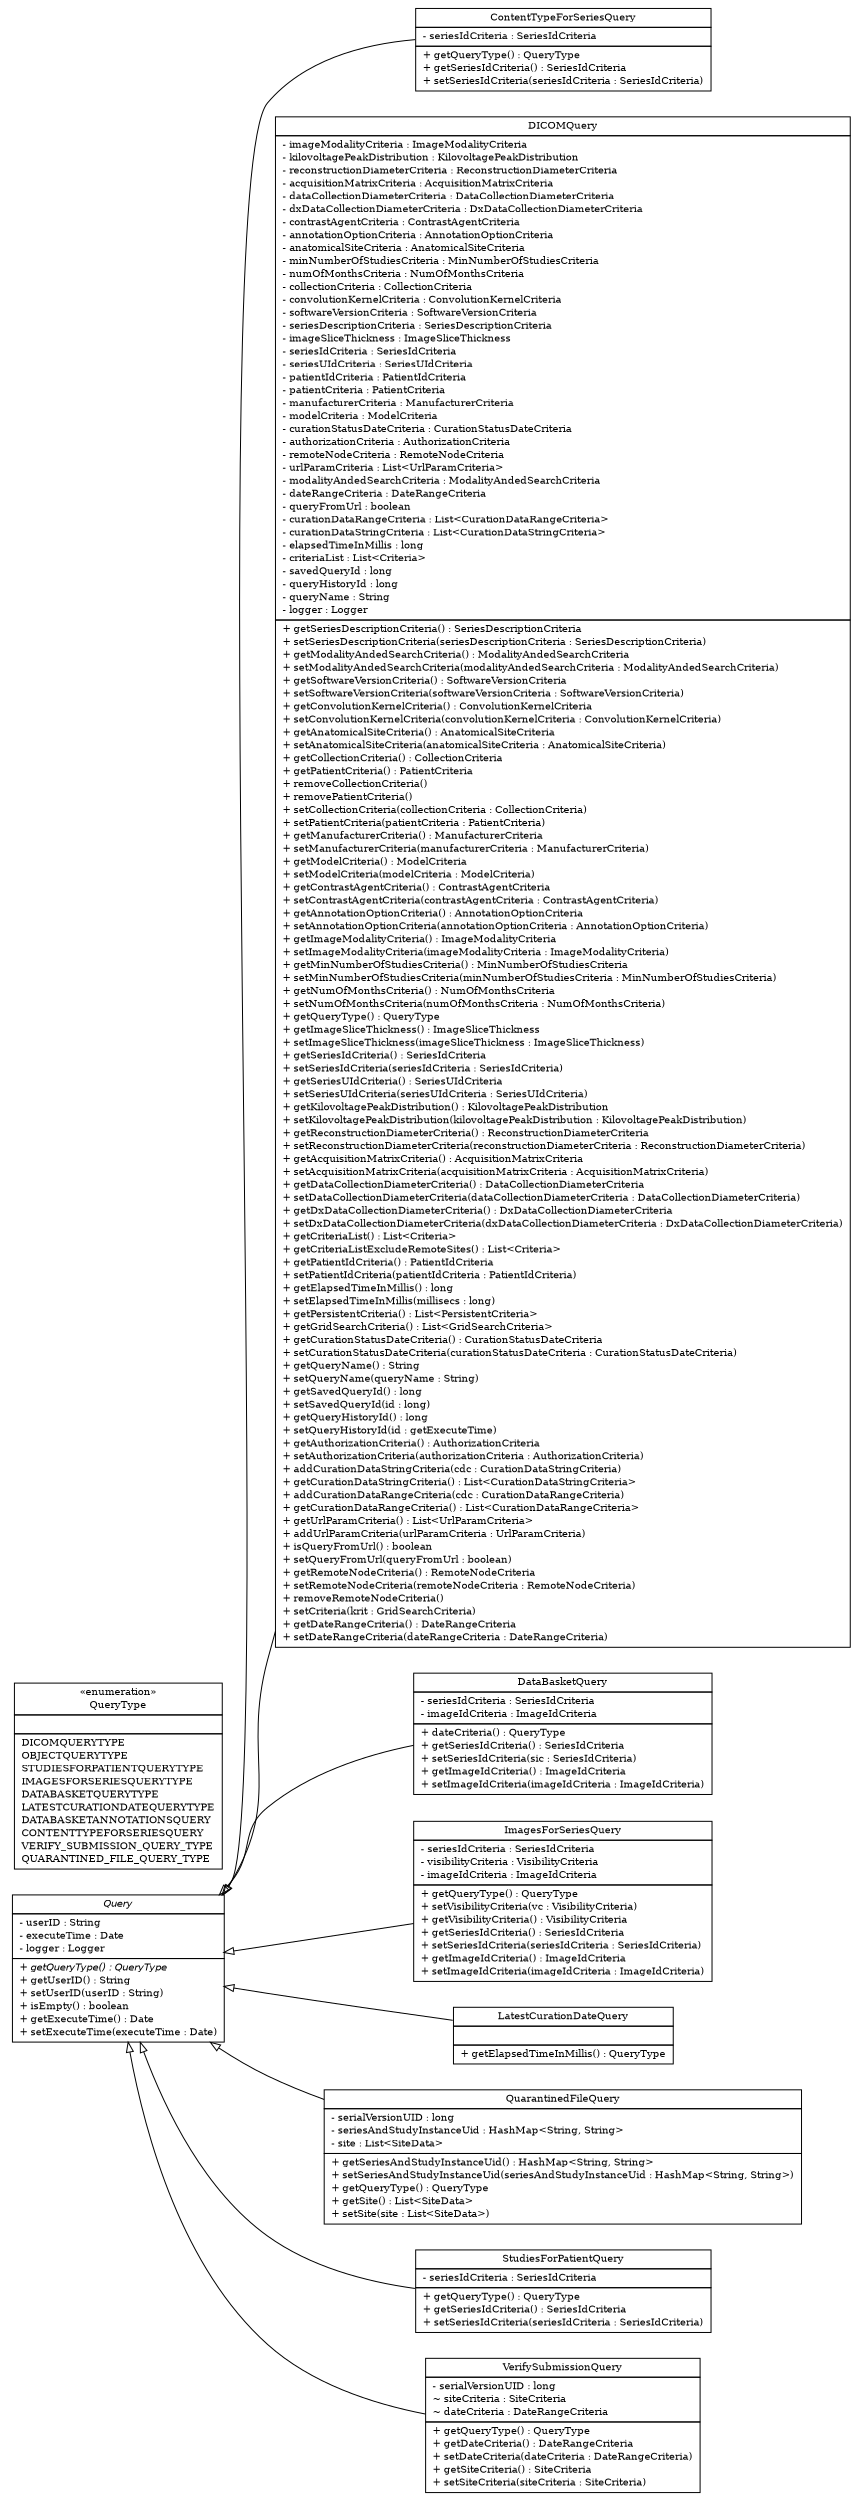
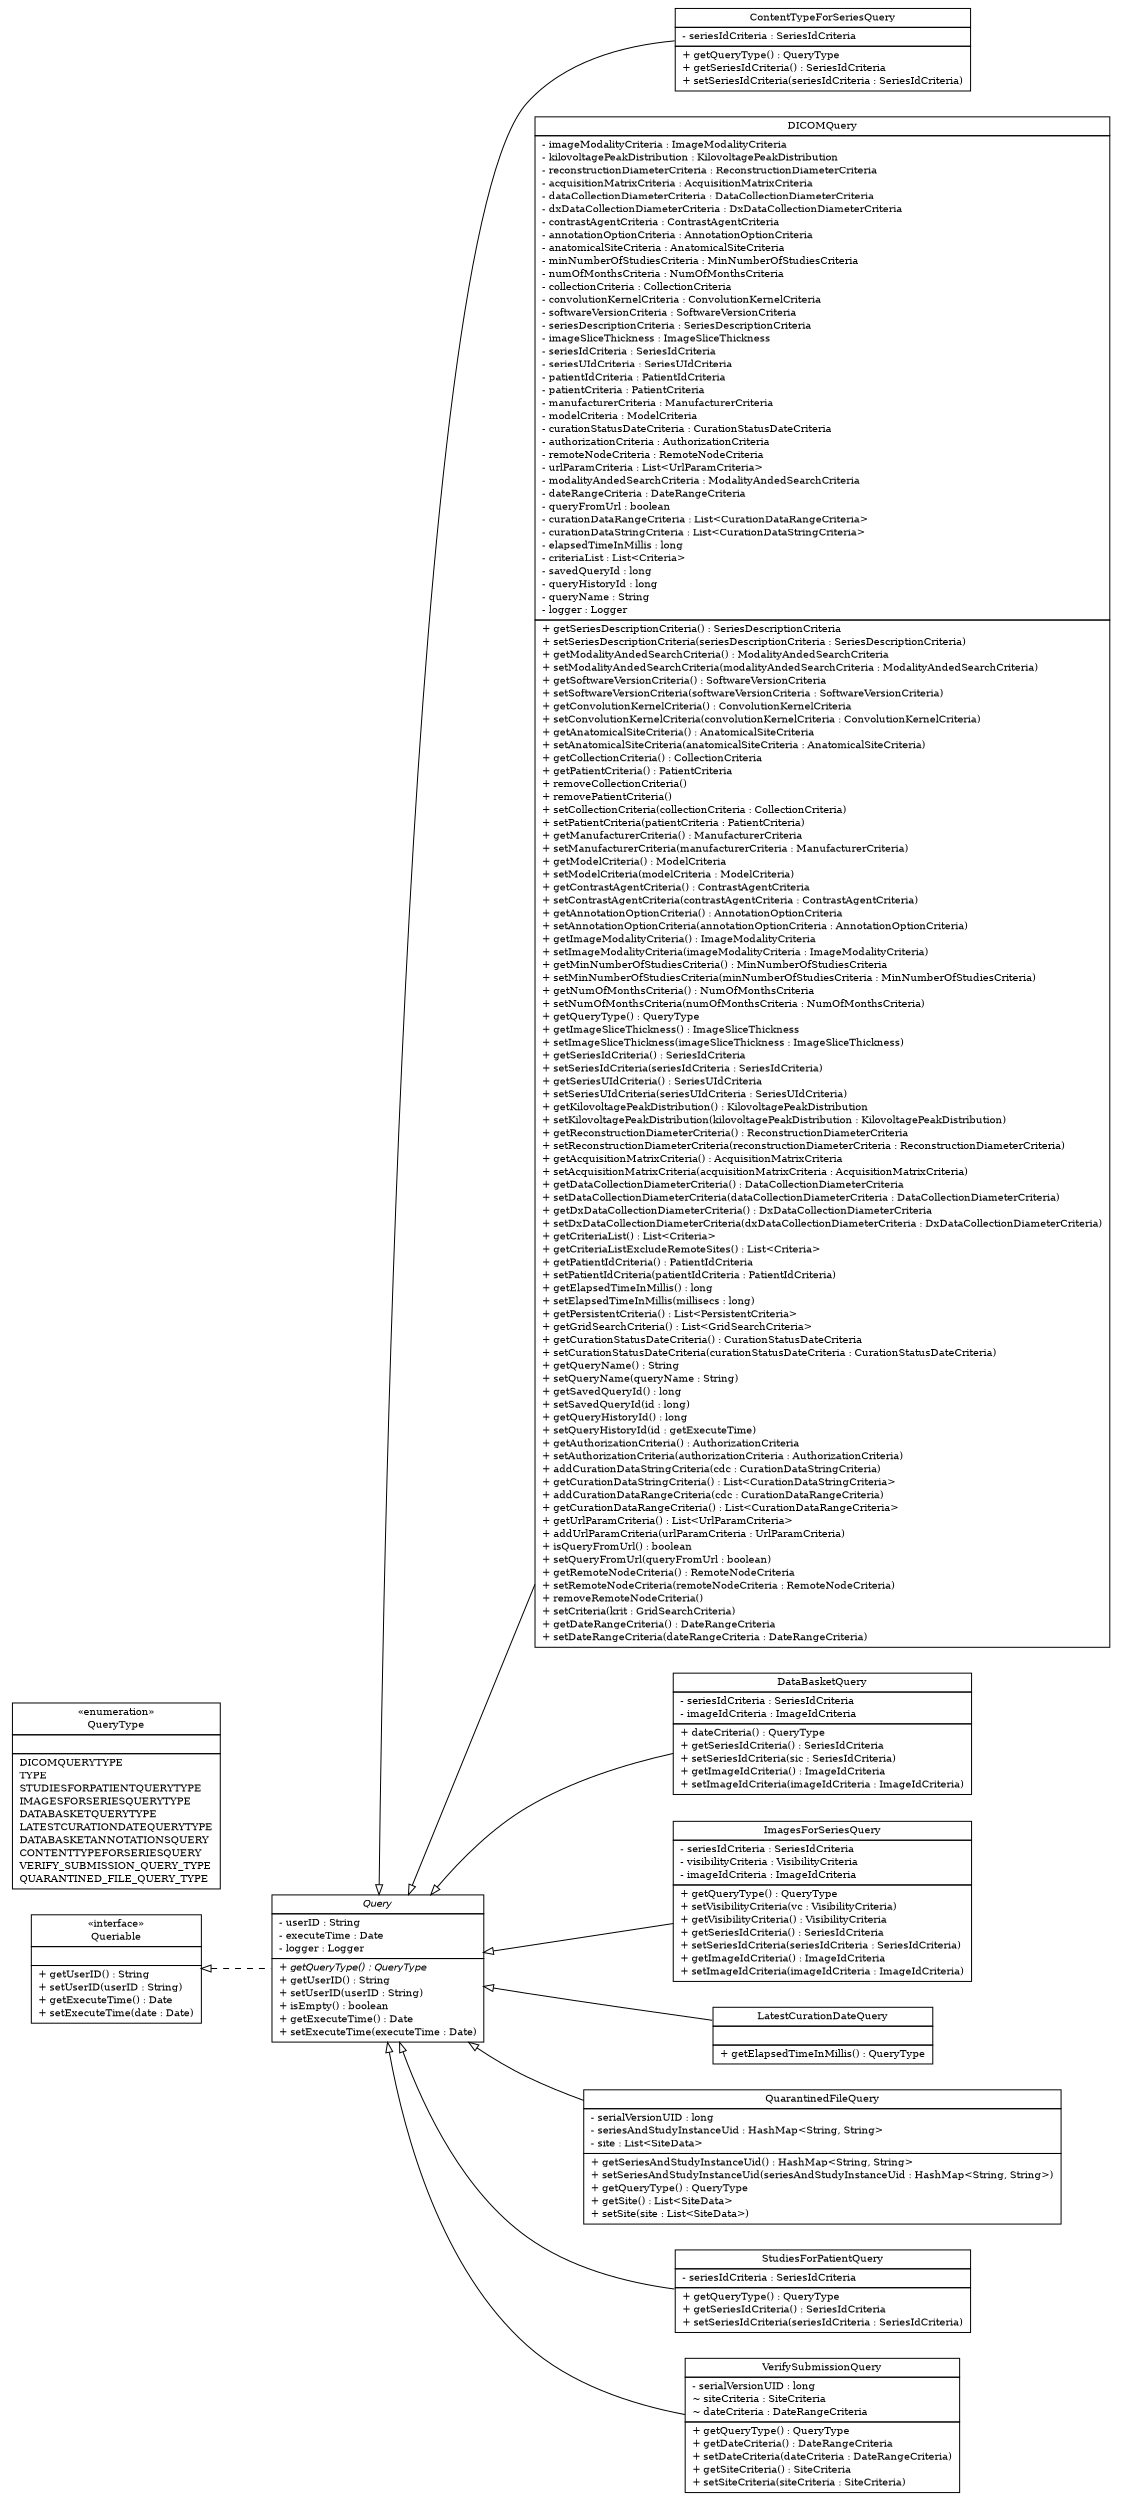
node "QueryType": text "OBJECTQUERYTYPE" -> "TYPE"
node "Queriable": added
